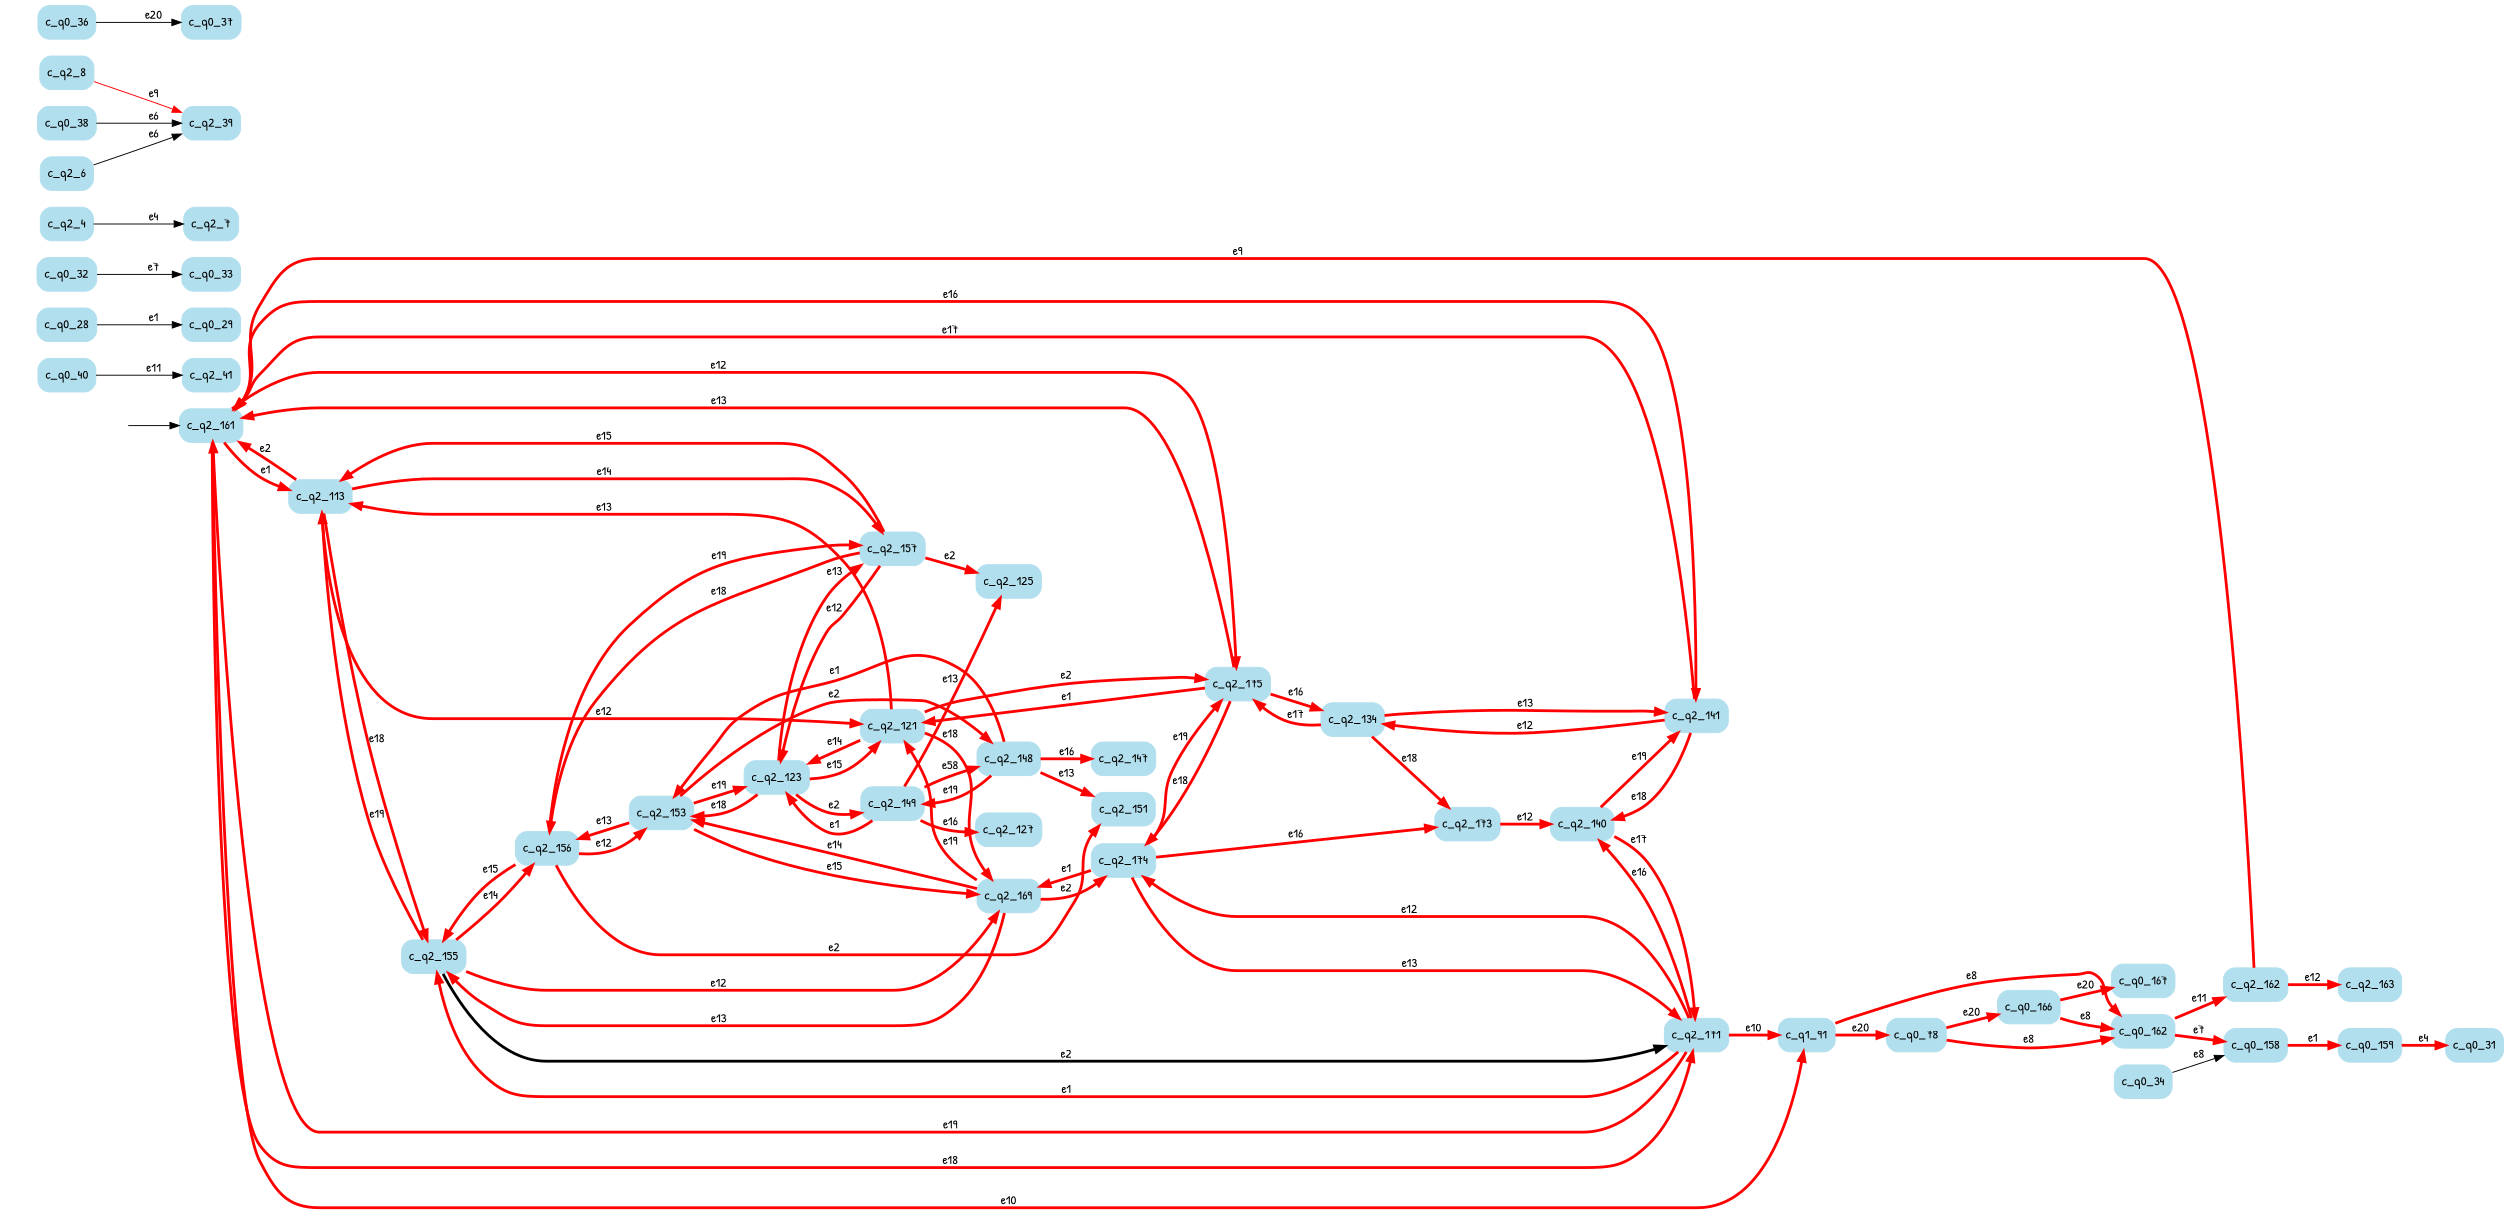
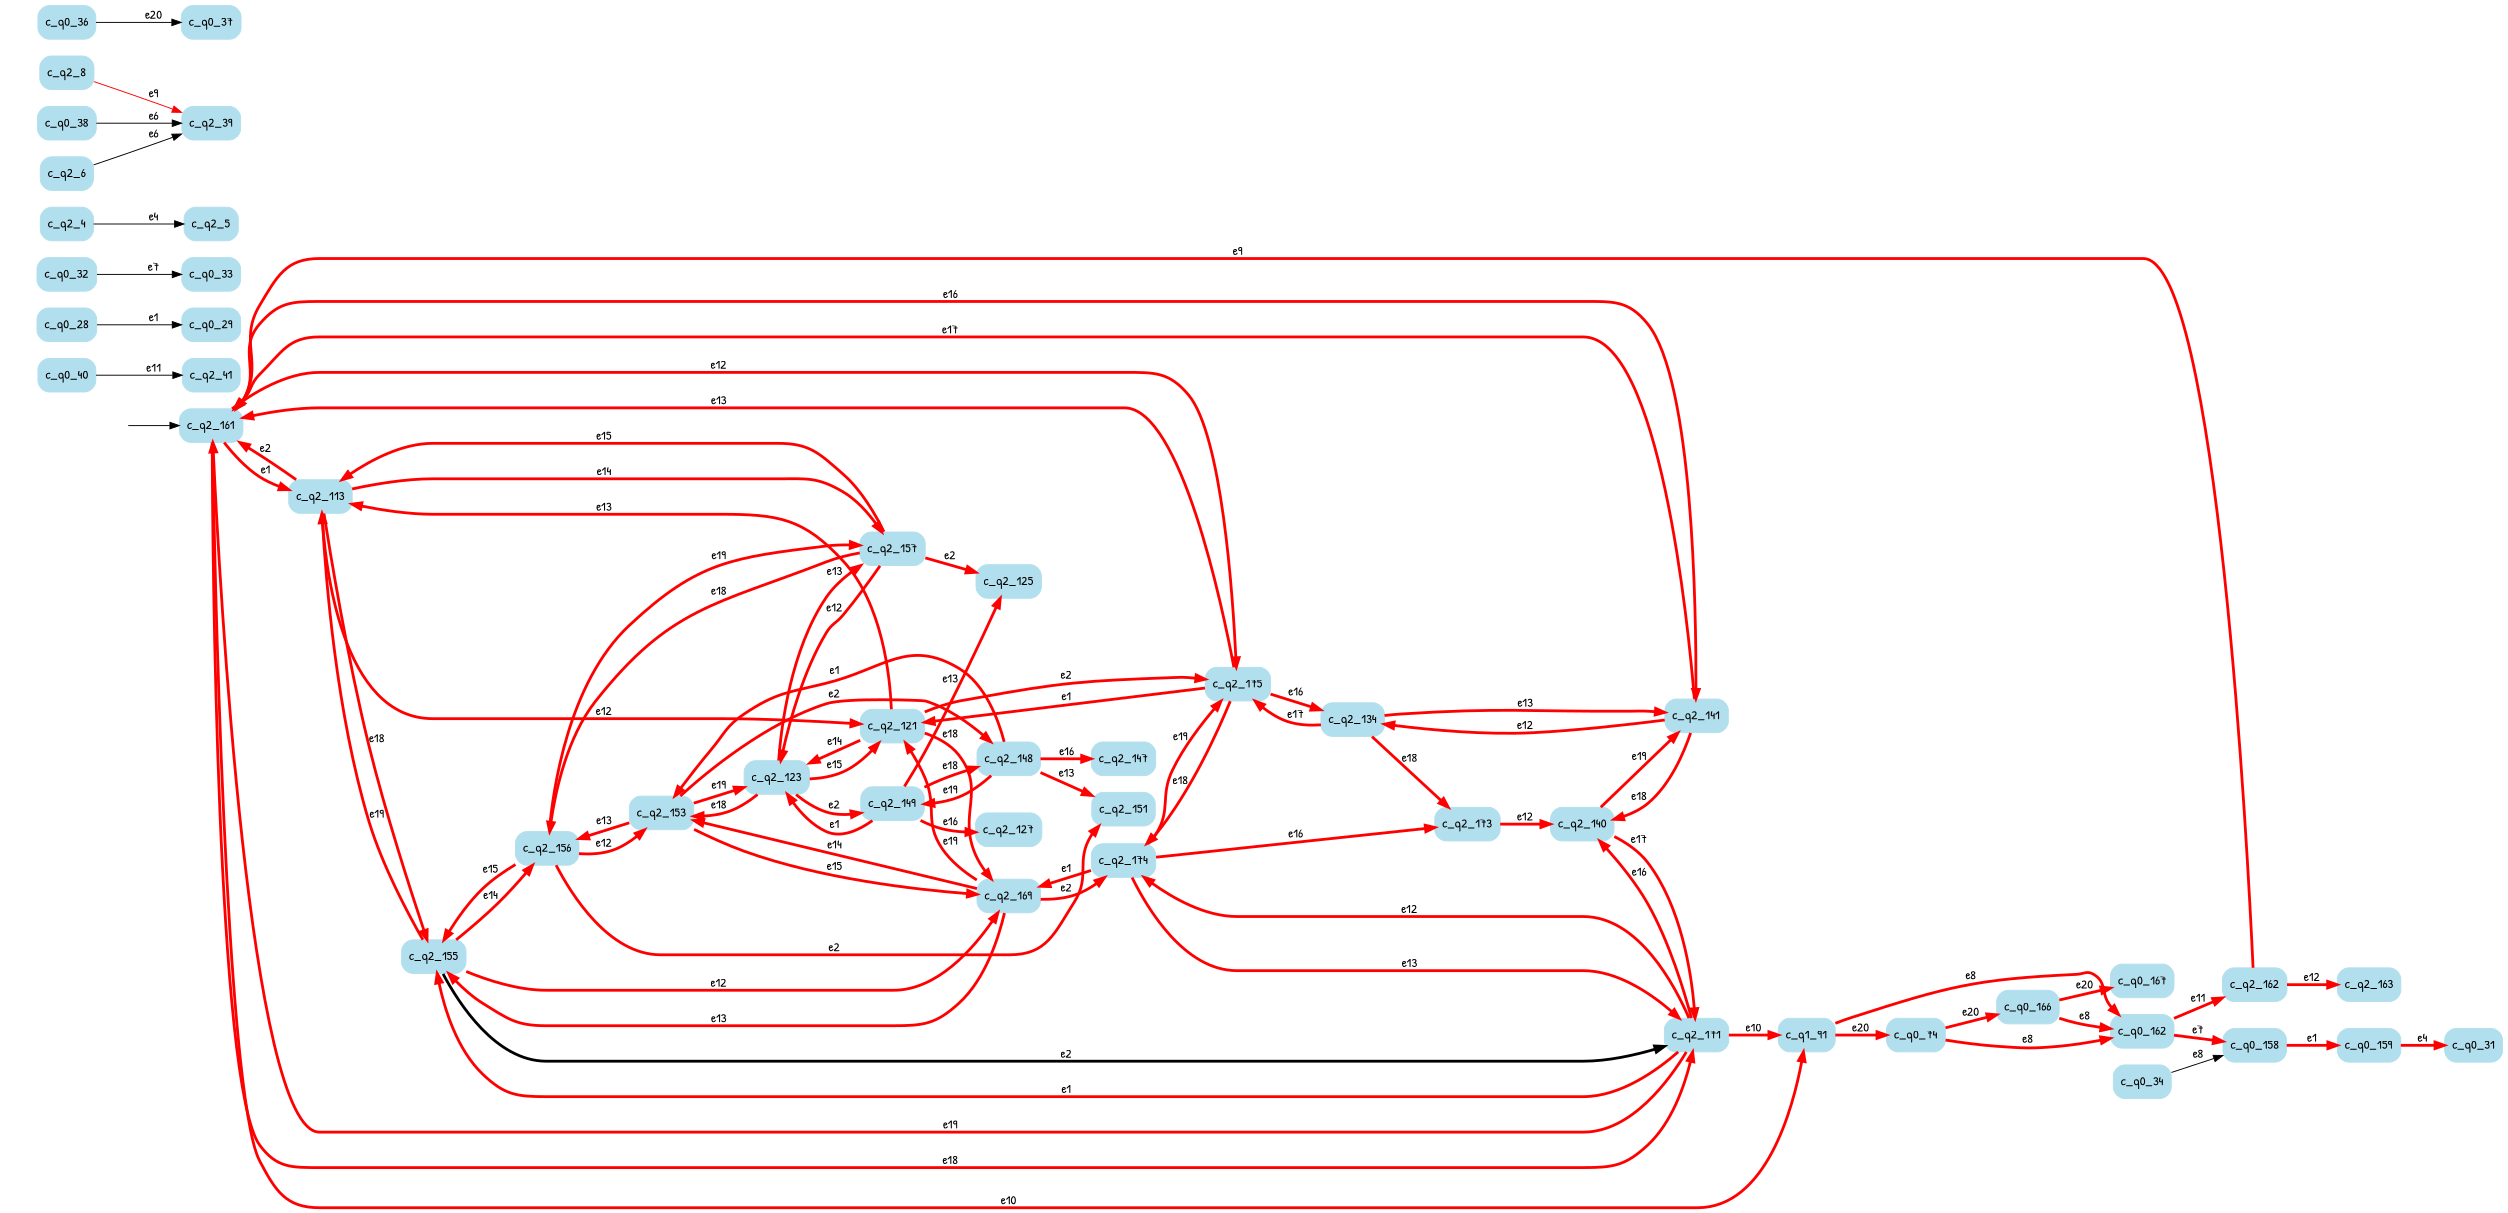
node "c_q2_7": label "c_q2_7" -> "c_q2_5"
edge "c_q2_149" -> "c_q2_148": label "e58" -> "e18"
node "c_q0_78": label "c_q0_78" -> "c_q0_74"
